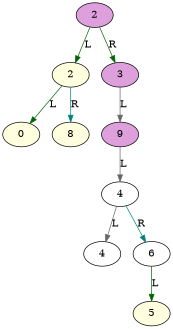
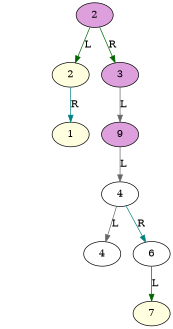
node "0": removed
node "8": label "8" -> "1"
node "5": label "5" -> "7"
